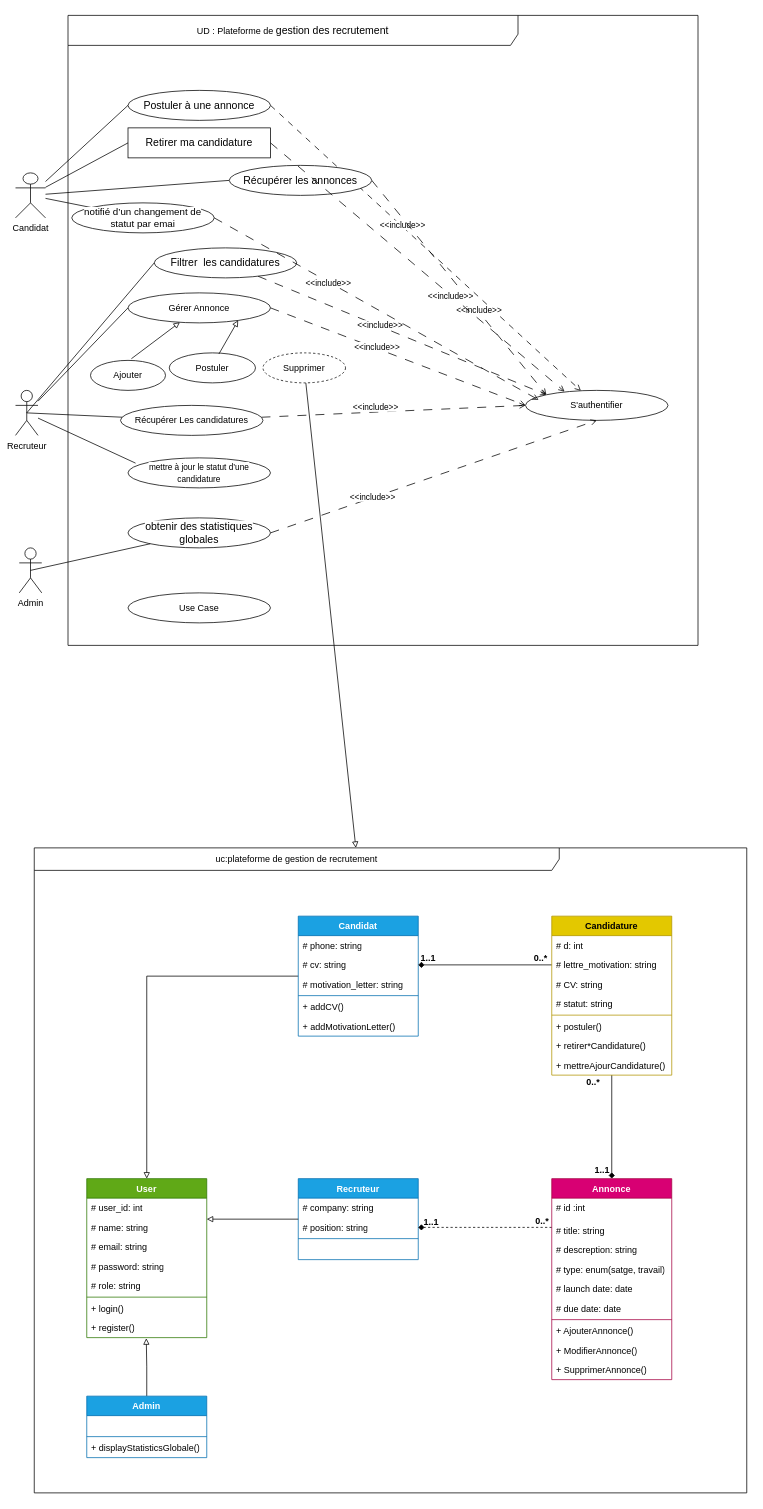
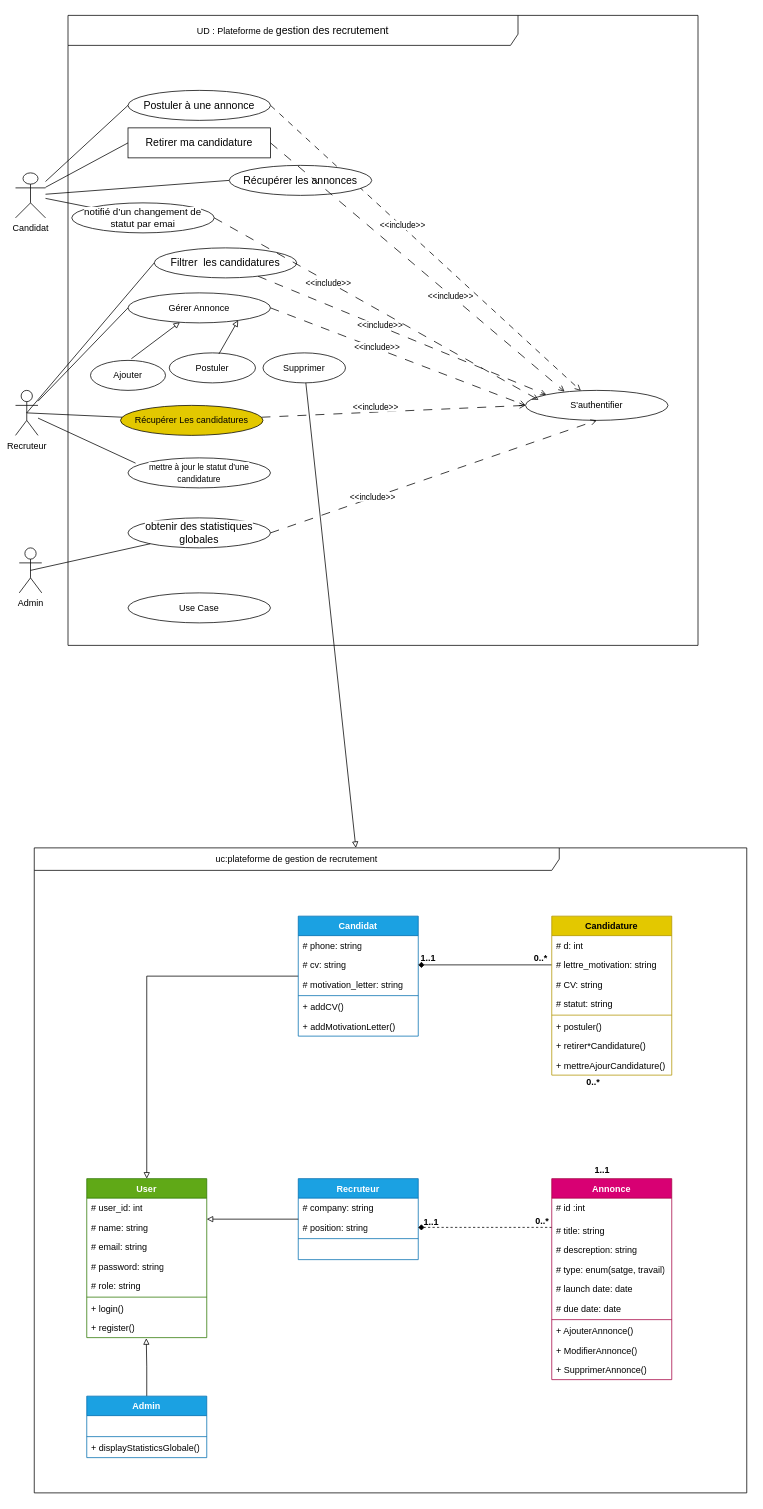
edge "Récupérer les annonces" -> "S'authentifier": removed, label "<<include>>"
node "Supprimer": style dashed -> solid
node "Récupérer Les candidatures": fillcolor #ffffff -> #e3c800
edge "Candidature" -> "Annonce": removed
